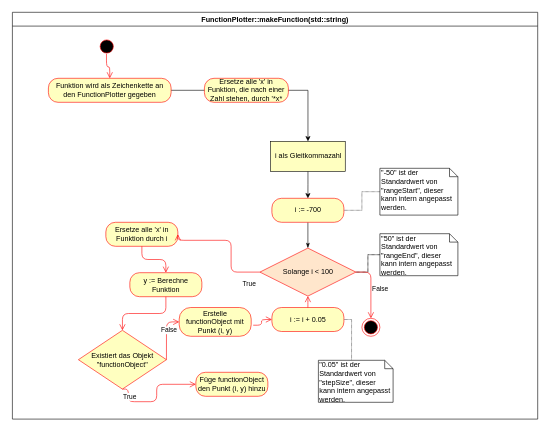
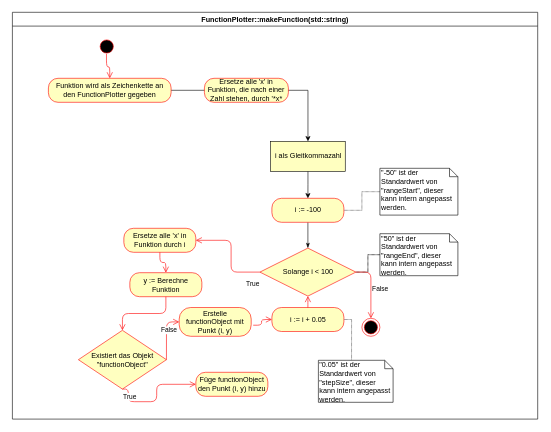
node "i := -700": label "i := -700" -> "i := -100"
node "Ersetze alle 'x' in Funktion durch i": moved (142, 234) -> (160, 240)
node "Solange i < 100": fillcolor #ffe6cc -> #ffffc0
